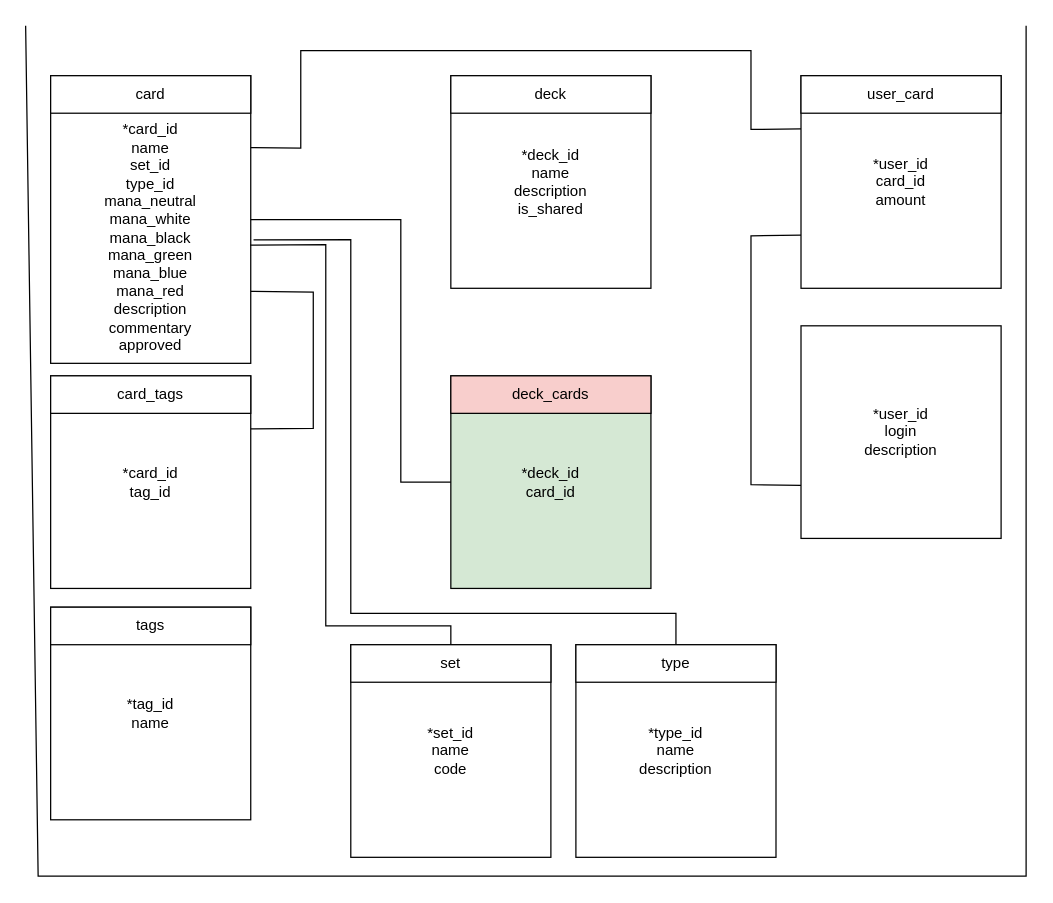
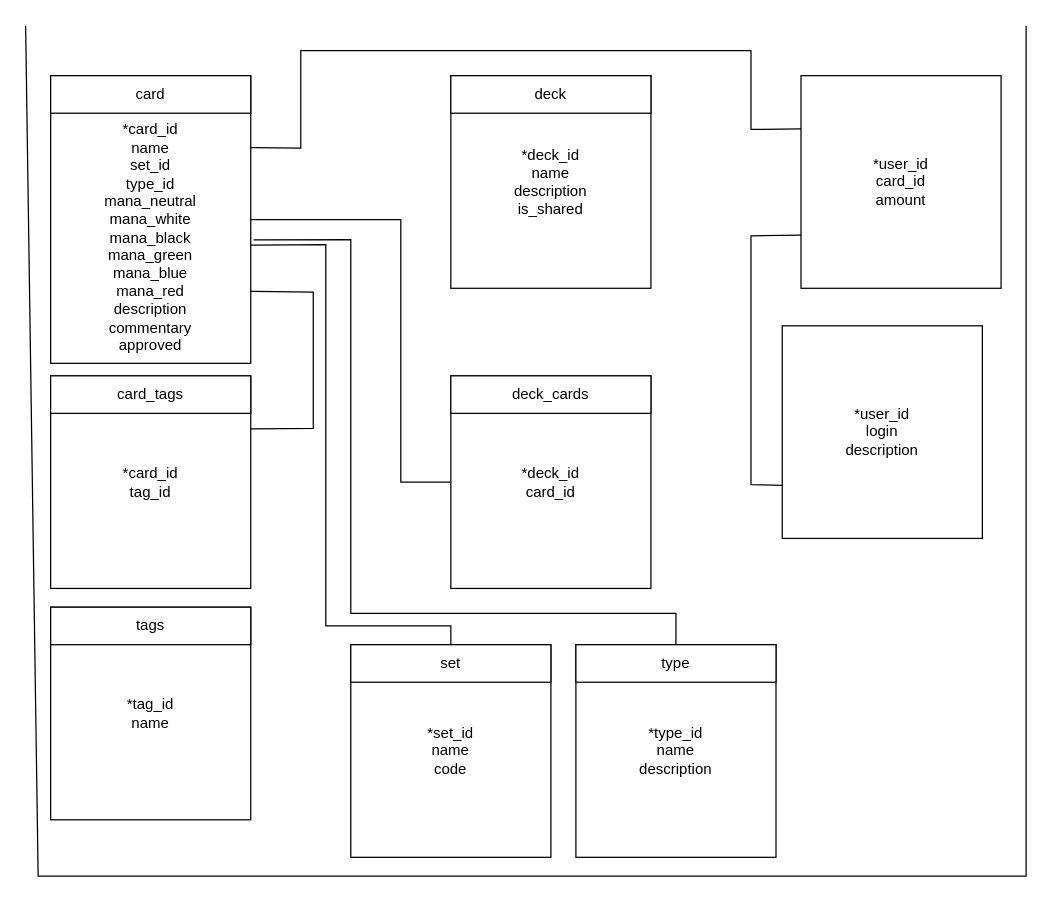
node "user_card": removed
node "deck_cards": fillcolor #f8cecc -> #ffffff
node "*user_id login description": moved (901, 432) -> (882, 432)
node "*deck_id card_id": fillcolor #d5e8d4 -> #ffffff
